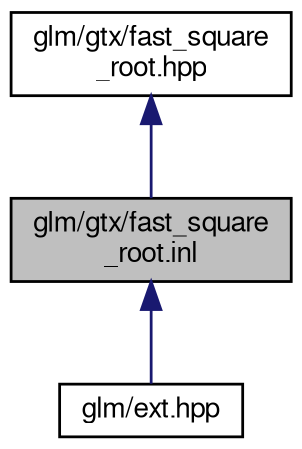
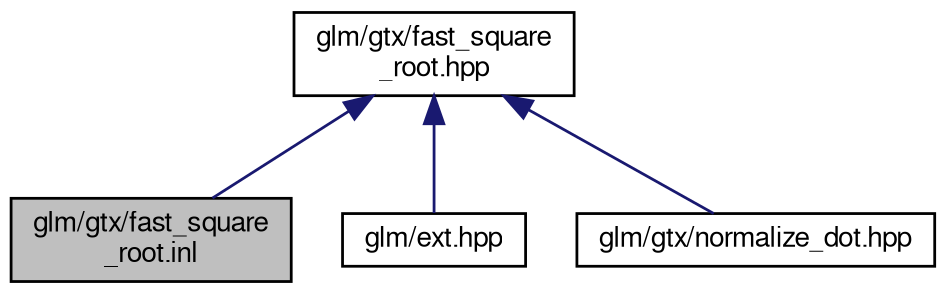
node "glm/gtx/normalize_dot.hpp": added
edge "glm/ext.hpp" -> "glm/gtx/fast_square _root.inl": now "glm/ext.hpp" -> "glm/gtx/fast_square _root.hpp"
